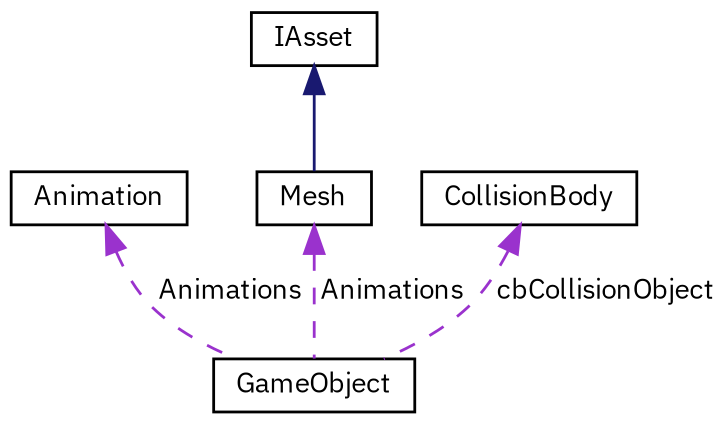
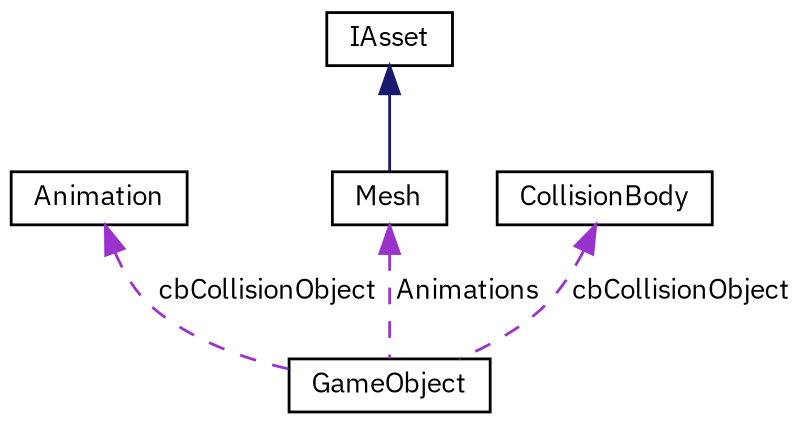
edge "GameObject" -> "Animation": label " Animations" -> " cbCollisionObject"
